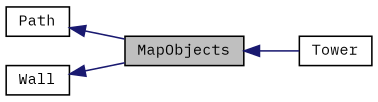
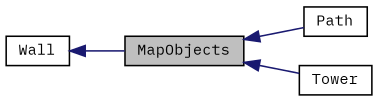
edge "MapObjects" -> "Path": reversed
